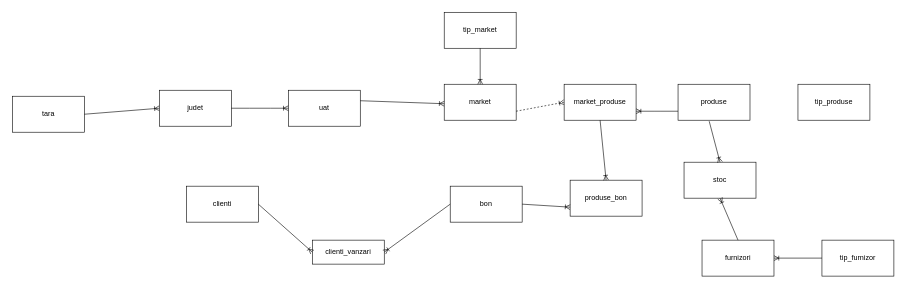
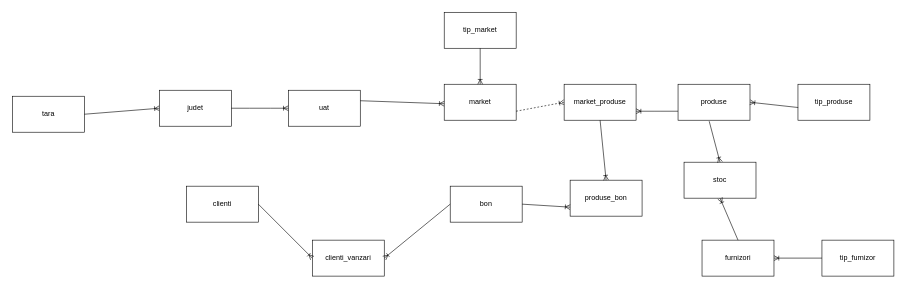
edge "tip_produse" -> "produse": added
node "clienti_vanzari": size 72x24 -> 72x36
